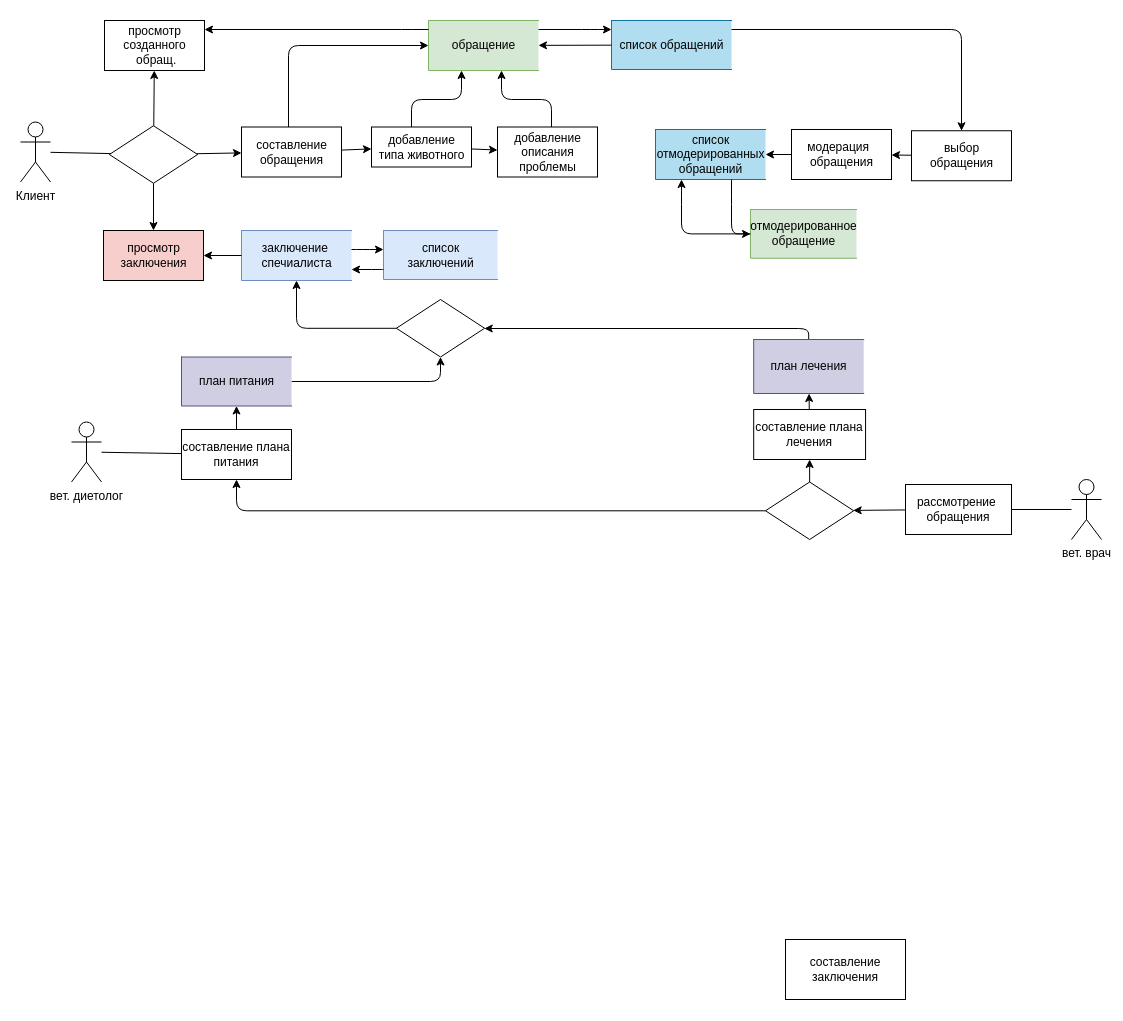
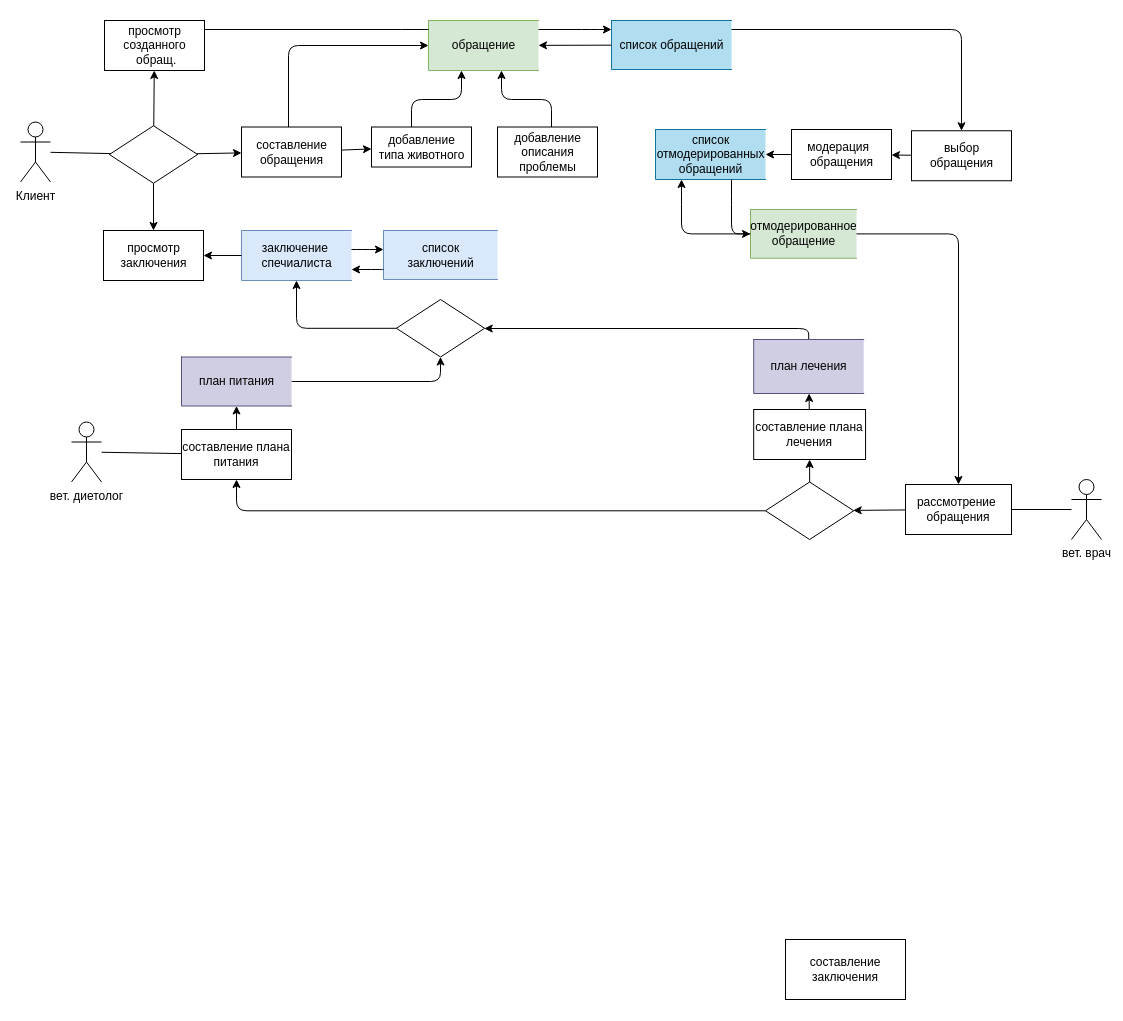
edge "обращение" -> "просмотр созданного обращ.": arrowhead classic -> none
edge "добавление типа животного" -> "добавление описания проблемы": removed
node "просмотр заключения": fillcolor #f8cecc -> #ffffff
edge "отмодерированное обращение" -> "рассмотрение обращения": added
